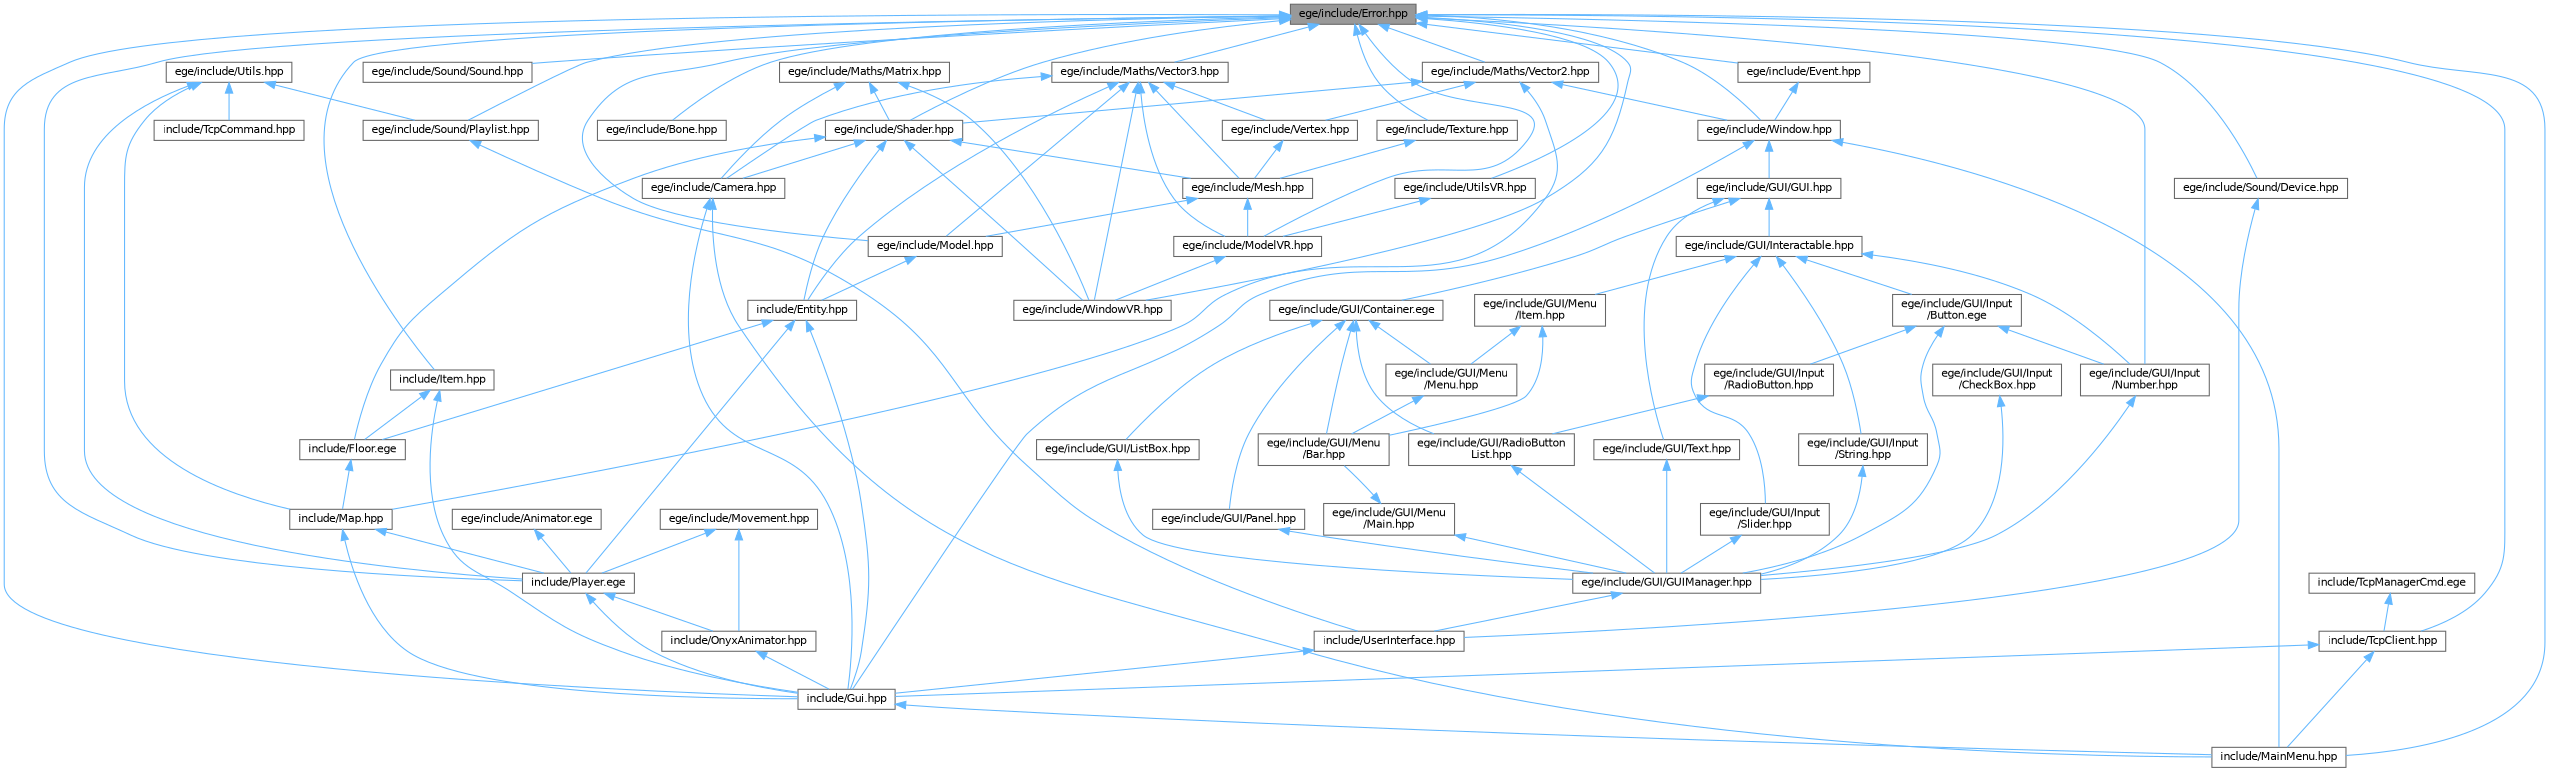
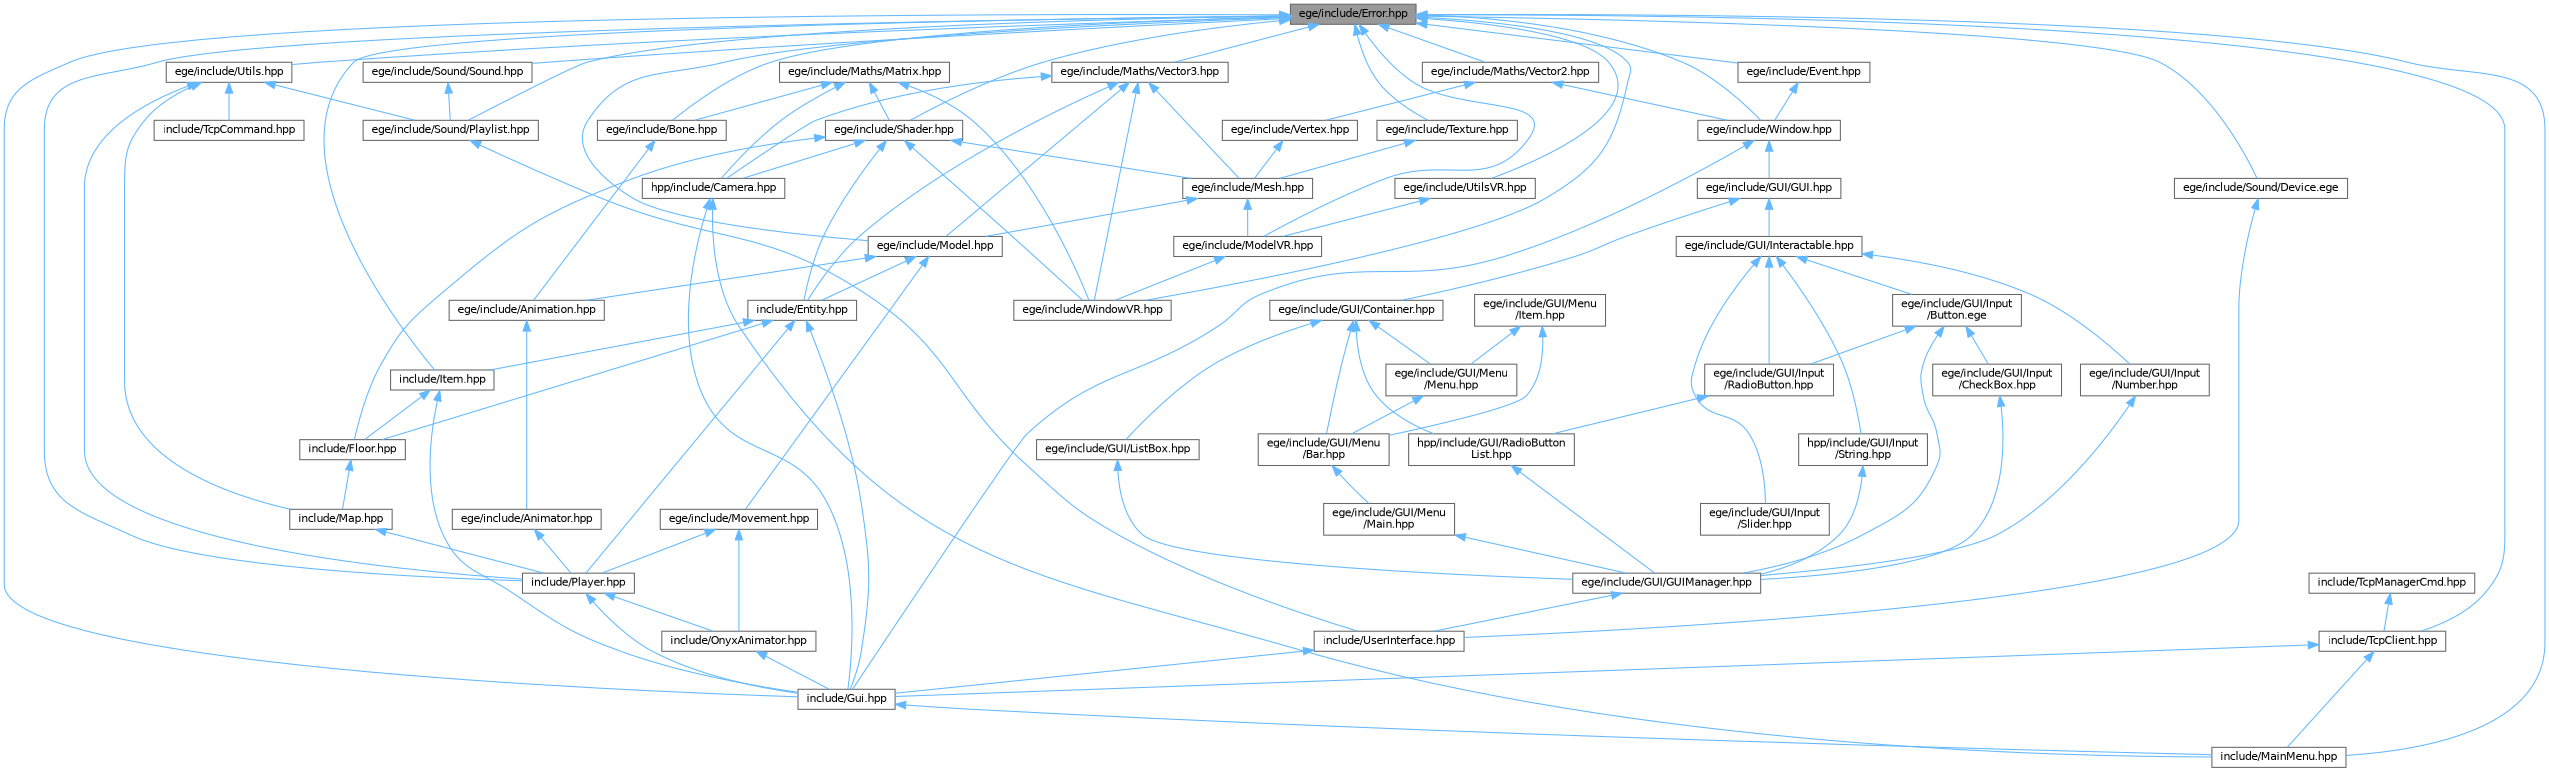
edge "ege/include/GUI/Input /Number.hpp" -> "ege/include/Error.hpp": now "ege/include/Utils.hpp" -> "ege/include/Error.hpp"
edge "ege/include/Bone.hpp" -> "ege/include/Maths/Matrix.hpp": added
edge "ege/include/Shader.hpp" -> "ege/include/Maths/Vector2.hpp": removed
edge "ege/include/Vertex.hpp" -> "ege/include/Maths/Vector3.hpp": removed
edge "ege/include/Sound/Playlist.hpp" -> "ege/include/Sound/Sound.hpp": added
edge "ege/include/ModelVR.hpp" -> "ege/include/Maths/Vector3.hpp": removed
node "ege/include/Camera.hpp": label "ege/include/Camera.hpp" -> "hpp/include/Camera.hpp"
node "ege/include/Sound/Device.hpp": label "ege/include/Sound/Device.hpp" -> "ege/include/Sound/Device.ege"
edge "ege/include/GUI/Menu /Item.hpp" -> "ege/include/GUI/Interactable.hpp": now "ege/include/GUI/Input /RadioButton.hpp" -> "ege/include/GUI/Interactable.hpp"
node "ege/include/Animation.hpp": added
node "ege/include/GUI/Container.ege": label "ege/include/GUI/Container.ege" -> "ege/include/GUI/Container.hpp"
edge "include/MainMenu.hpp" -> "ege/include/Window.hpp": removed
edge "include/Item.hpp" -> "include/Entity.hpp": added
edge "ege/include/GUI/Input /Number.hpp" -> "ege/include/GUI/Input /Button.ege": now "ege/include/GUI/Input /CheckBox.hpp" -> "ege/include/GUI/Input /Button.ege"
edge "include/Map.hpp" -> "ege/include/Maths/Vector2.hpp": removed
edge "ege/include/Movement.hpp" -> "ege/include/Model.hpp": added
node "include/Floor.ege": label "include/Floor.ege" -> "include/Floor.hpp"
node "ege/include/GUI/RadioButton List.hpp": label "ege/include/GUI/RadioButton List.hpp" -> "hpp/include/GUI/RadioButton List.hpp"
node "ege/include/GUI/Text.hpp": removed
node "ege/include/GUI/Input /String.hpp": label "ege/include/GUI/Input /String.hpp" -> "hpp/include/GUI/Input /String.hpp"
edge "ege/include/GUI/Menu /Bar.hpp" -> "ege/include/GUI/Menu /Main.hpp": reversed
node "ege/include/Animator.ege": label "ege/include/Animator.ege" -> "ege/include/Animator.hpp"
node "ege/include/GUI/Panel.hpp": removed
edge "ege/include/GUI/GUIManager.hpp" -> "ege/include/GUI/Input /Slider.hpp": removed
node "include/Player.ege": label "include/Player.ege" -> "include/Player.hpp"
node "include/TcpManagerCmd.ege": label "include/TcpManagerCmd.ege" -> "include/TcpManagerCmd.hpp"
edge "include/Gui.hpp" -> "include/Map.hpp": removed
